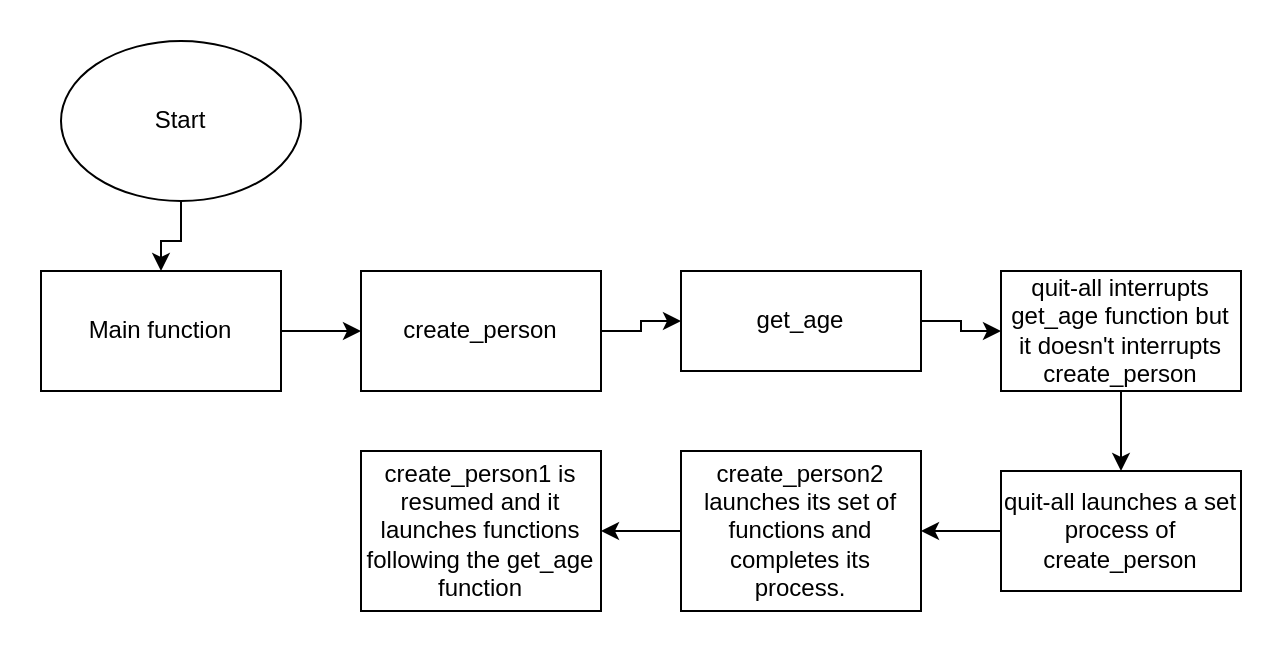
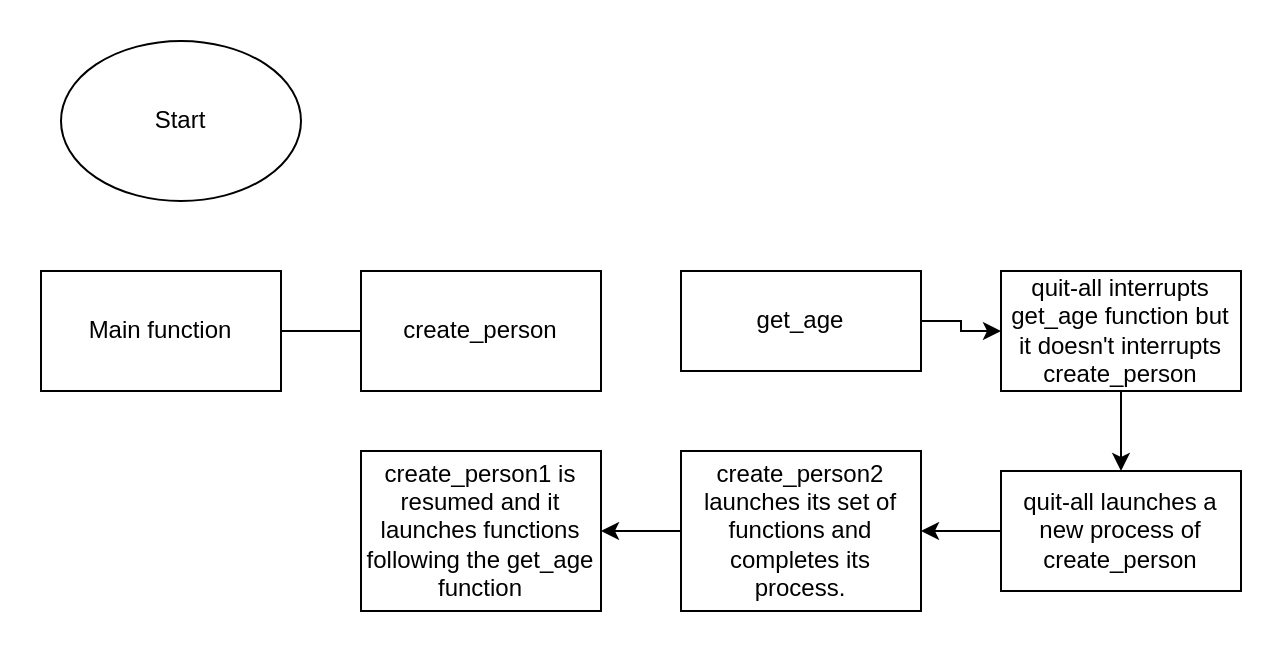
edge "Start" -> "Main function": removed
edge "Main function" -> "create_person": arrowhead classic -> none
edge "create_person" -> "get_age": removed
node "quit-all launches a set process of create_person": label "quit-all launches a set process of create_person" -> "quit-all launches a new process of create_person"
